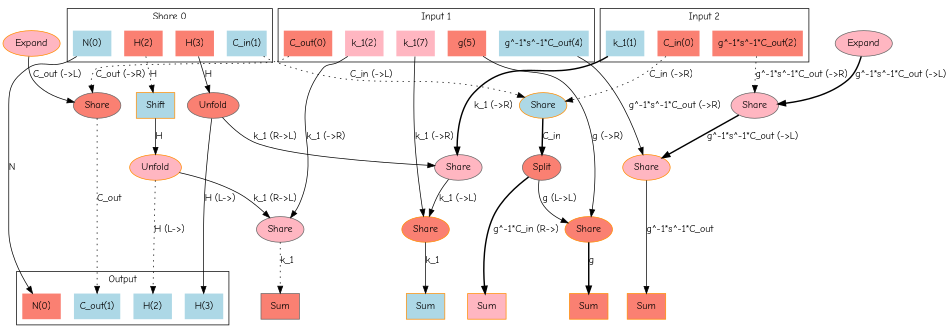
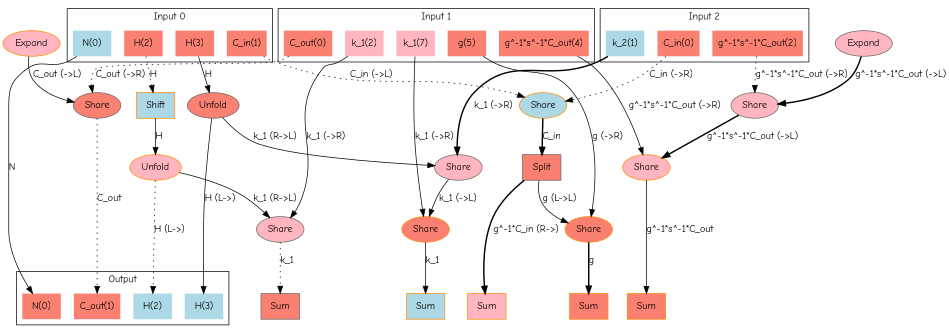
cluster "Share 0": label "Share 0" -> "Input 0"
node "C_in(1)": fillcolor lightblue -> salmon
node "g^-1*s^-1*C_out(4)": fillcolor lightblue -> salmon
node "k_1(1)": label "k_1(1)" -> "k_2(1)"
node "Split": shape ellipse -> box
node "C_out(1)": fillcolor lightblue -> salmon
